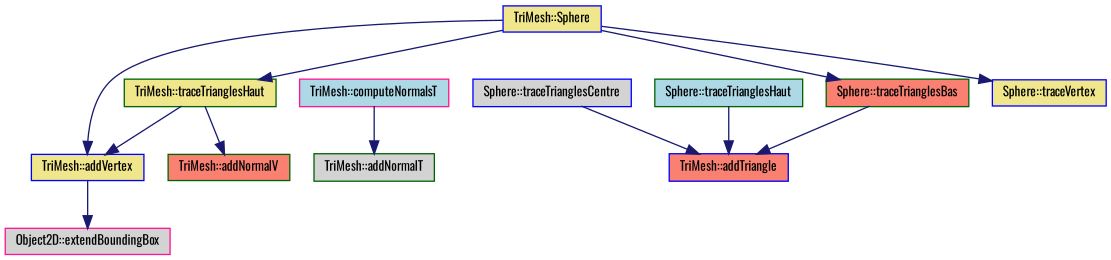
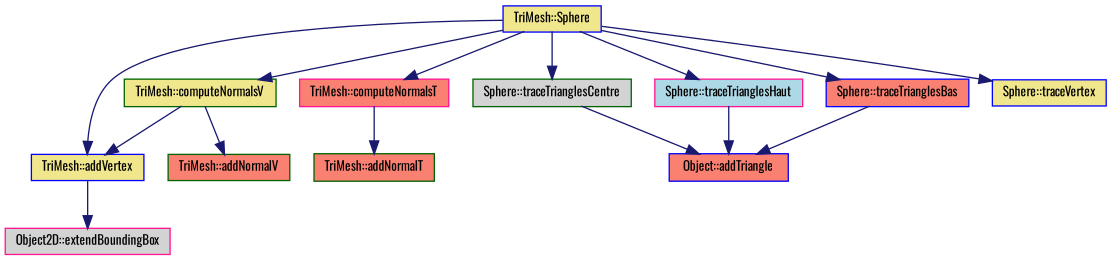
edge "TriMesh::Sphere" -> "Sphere::traceTrianglesCentre": added
edge "TriMesh::Sphere" -> "TriMesh::computeNormalsT": added
edge "TriMesh::Sphere" -> "Sphere::traceTrianglesHaut": added
node "TriMesh::traceTrianglesHaut": label "TriMesh::traceTrianglesHaut" -> "TriMesh::computeNormalsV"
node "TriMesh::computeNormalsT": fillcolor lightblue -> salmon
node "Sphere::traceTrianglesCentre": color blue -> darkgreen
node "Sphere::traceTrianglesHaut": color darkgreen -> deeppink
node "Sphere::traceTrianglesBas": color darkgreen -> blue
node "TriMesh::addNormalT": fillcolor lightgrey -> salmon
node "TriMesh::addTriangle": label "TriMesh::addTriangle" -> "Object::addTriangle"
